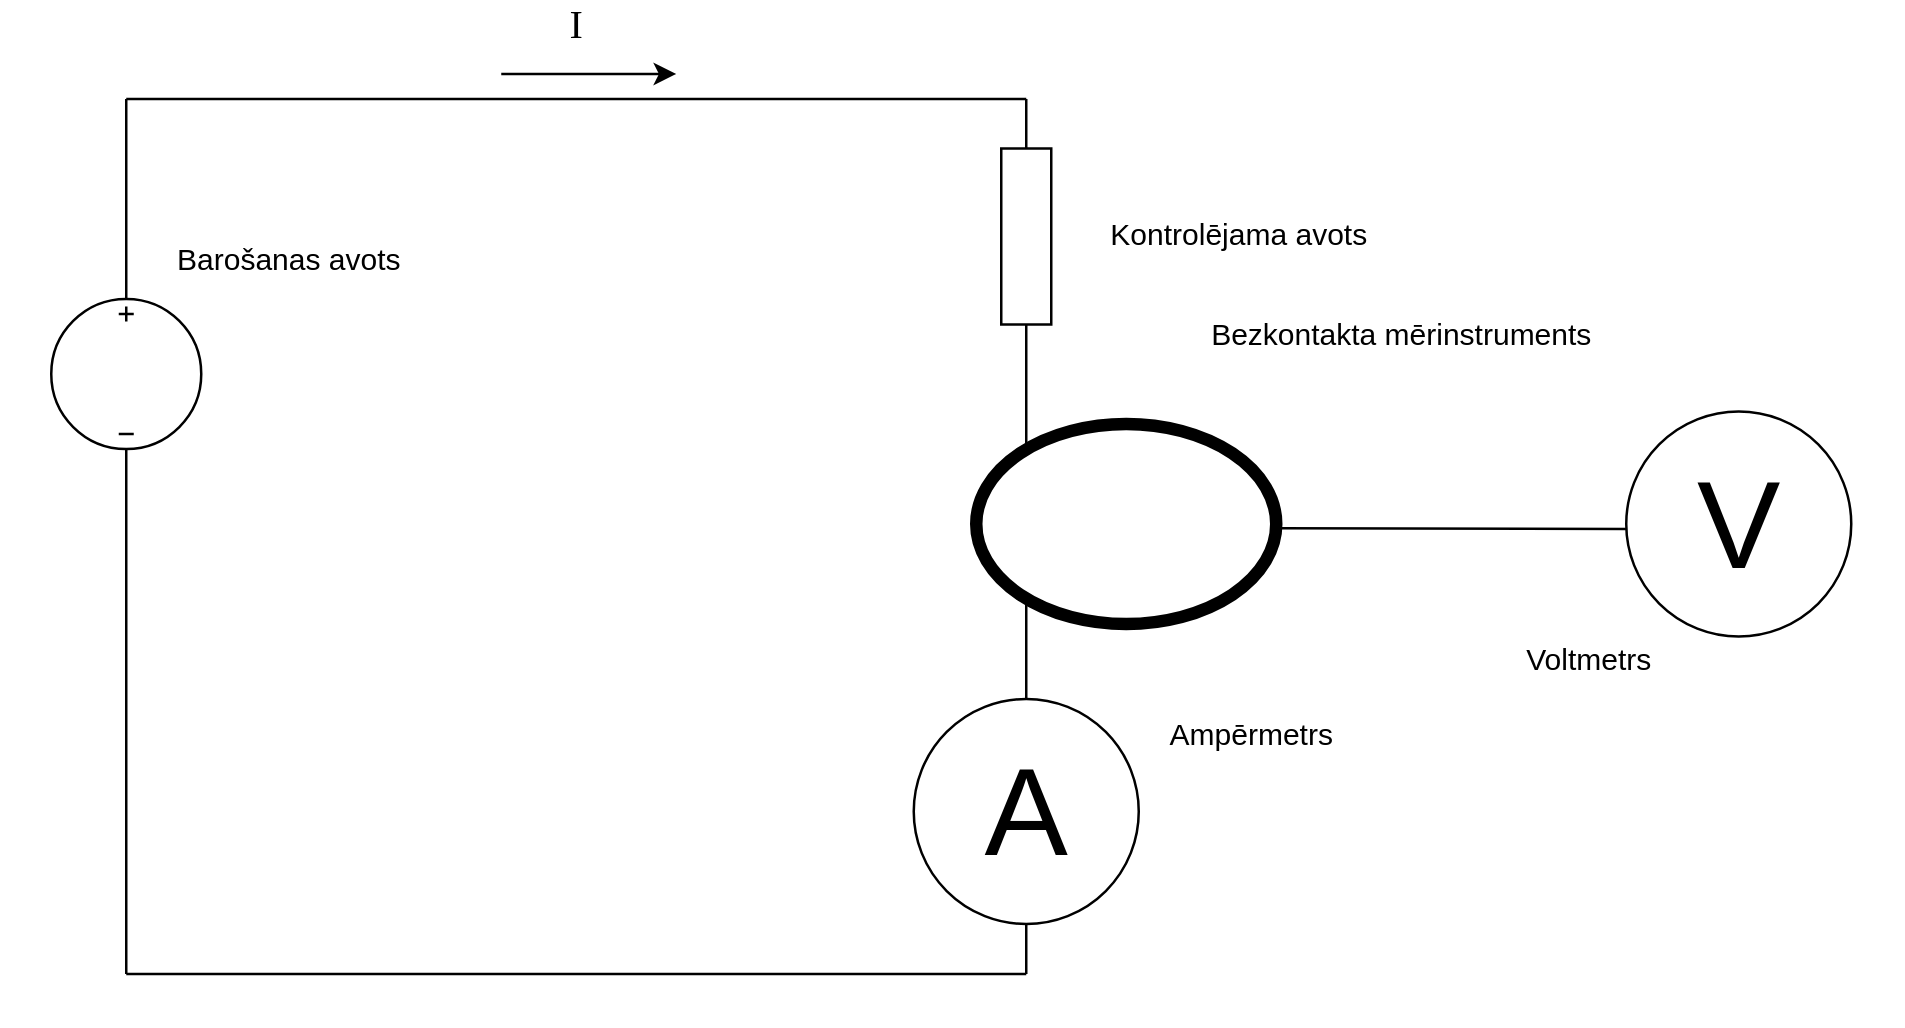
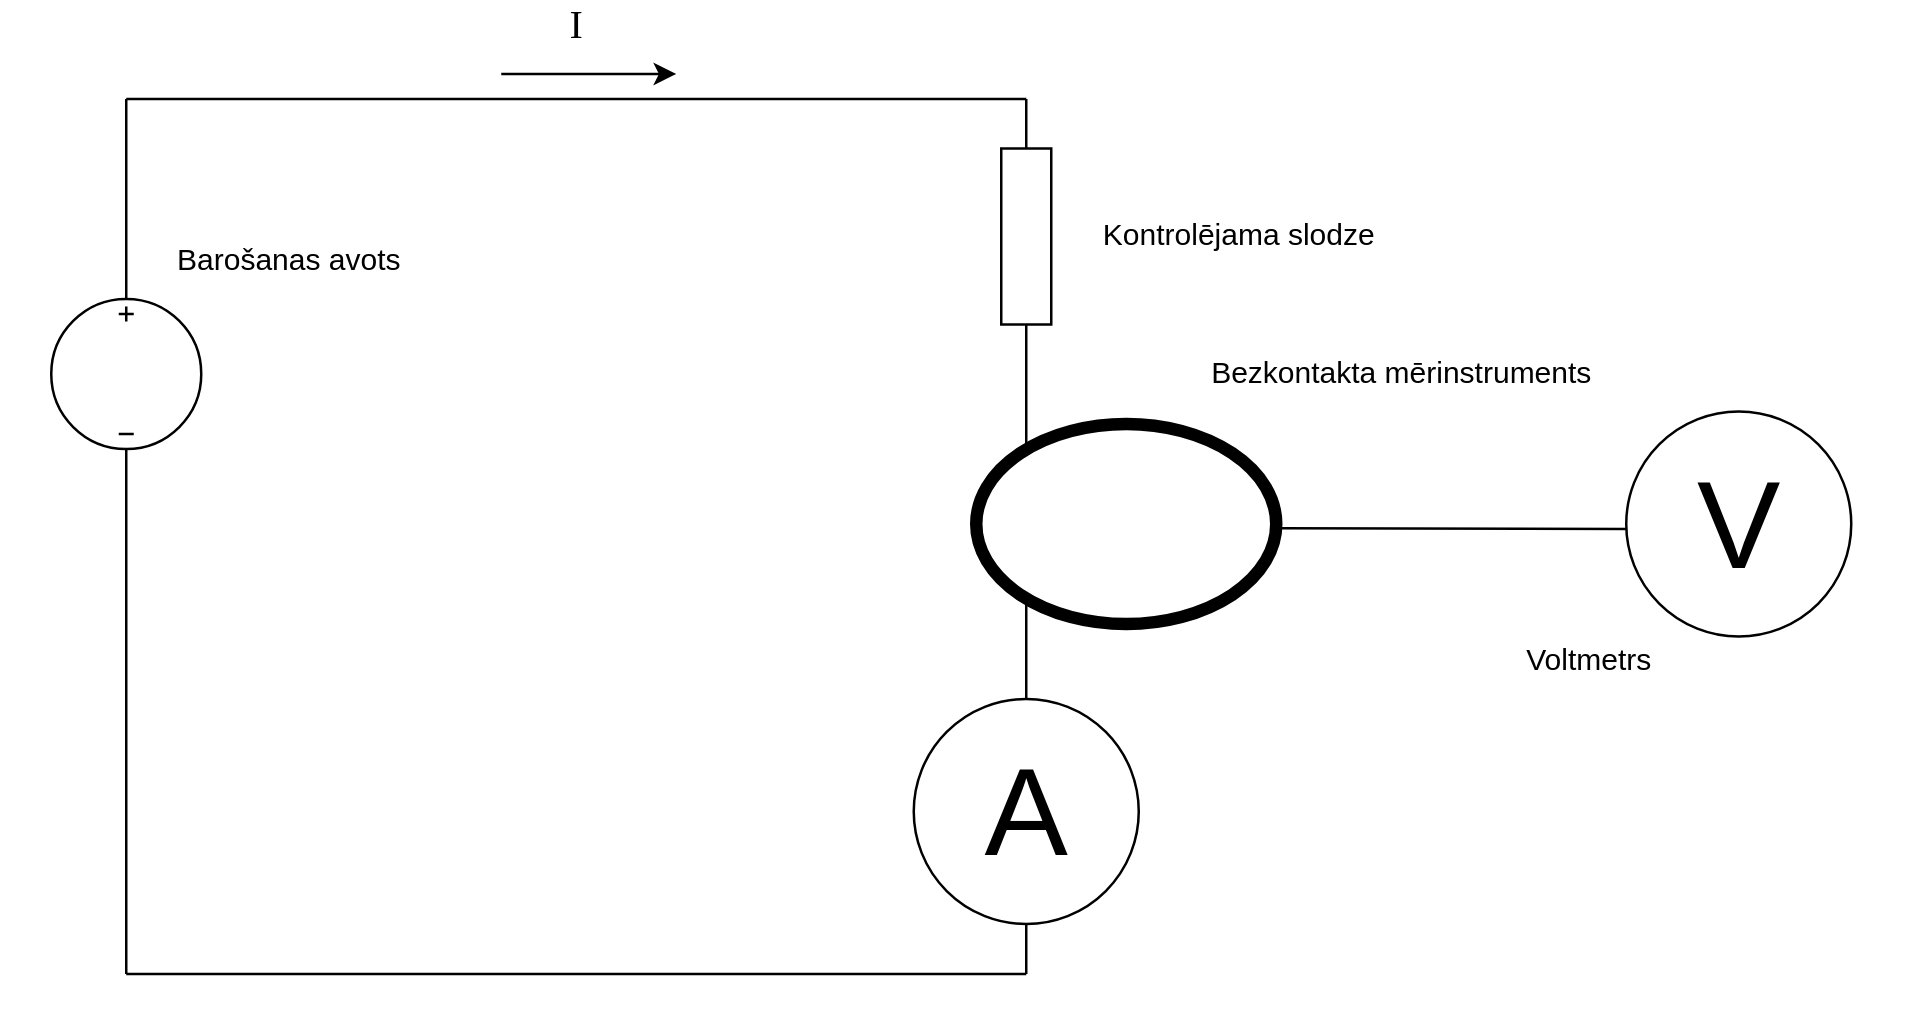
node "Kontrolējama avots": label "Kontrolējama avots" -> "Kontrolējama slodze"
node "Bezkontakta mērinstruments": moved (1401, 336) -> (1401, 374)
node "Ampērmetrs": removed
